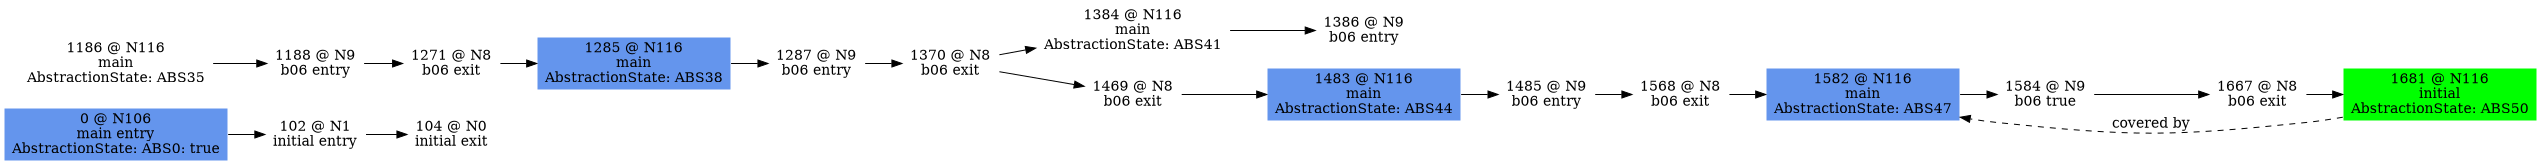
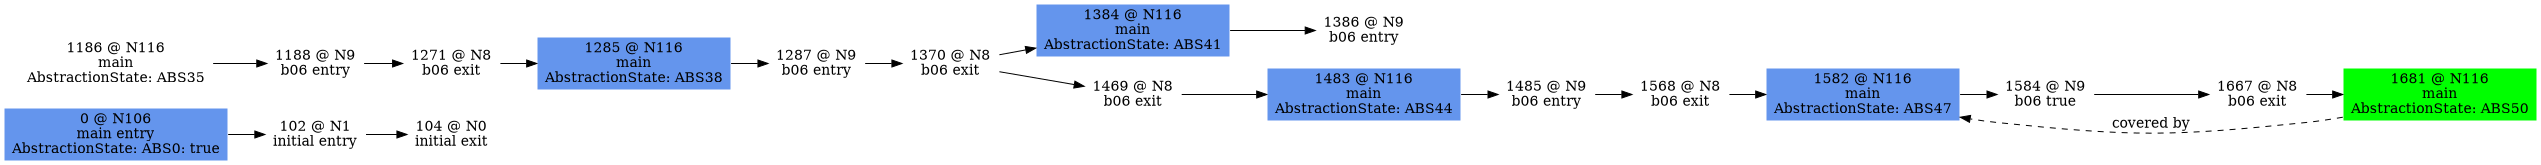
node "1384 @ N116 main AbstractionState: ABS41": fillcolor white -> cornflowerblue
node "1681 @ N116 initial AbstractionState: ABS50": label "1681 @ N116 initial AbstractionState: ABS50" -> "1681 @ N116 main AbstractionState: ABS50"
